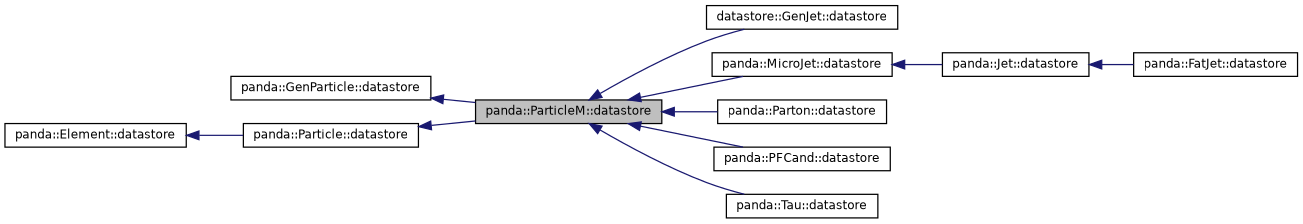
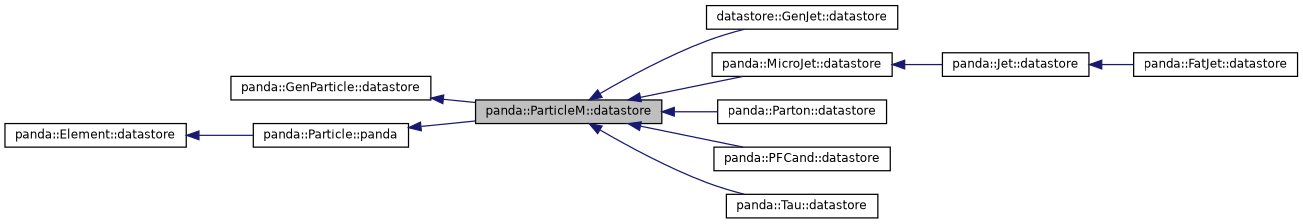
node "panda::Particle::datastore": label "panda::Particle::datastore" -> "panda::Particle::panda"
